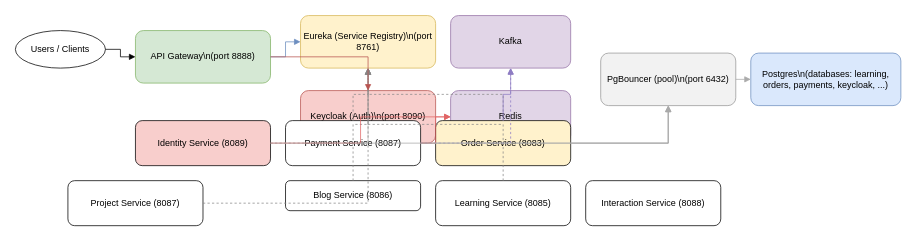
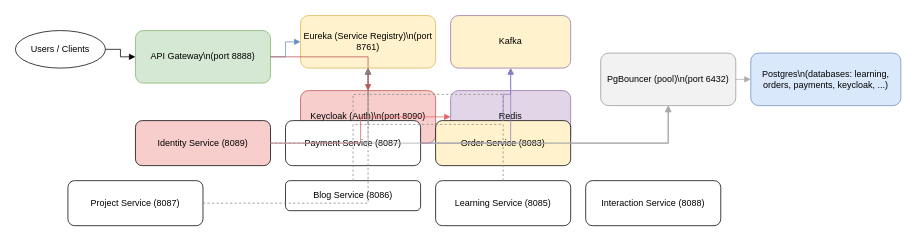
node "Kafka": fillcolor #e1d5e7 -> #fff2cc
edge "Payment Service (8087)" -> "Kafka": style dashed -> solid
edge "Payment Service (8087)" -> "Redis": removed
